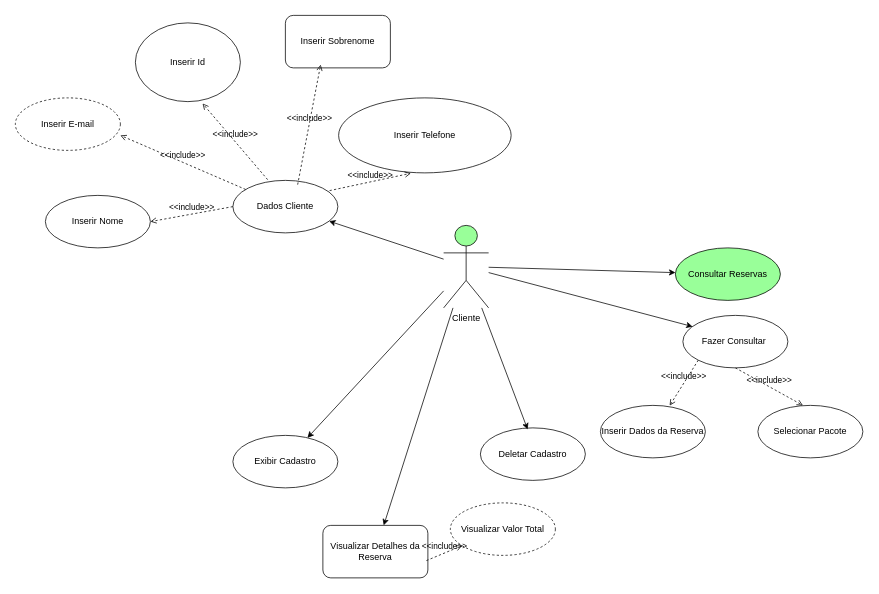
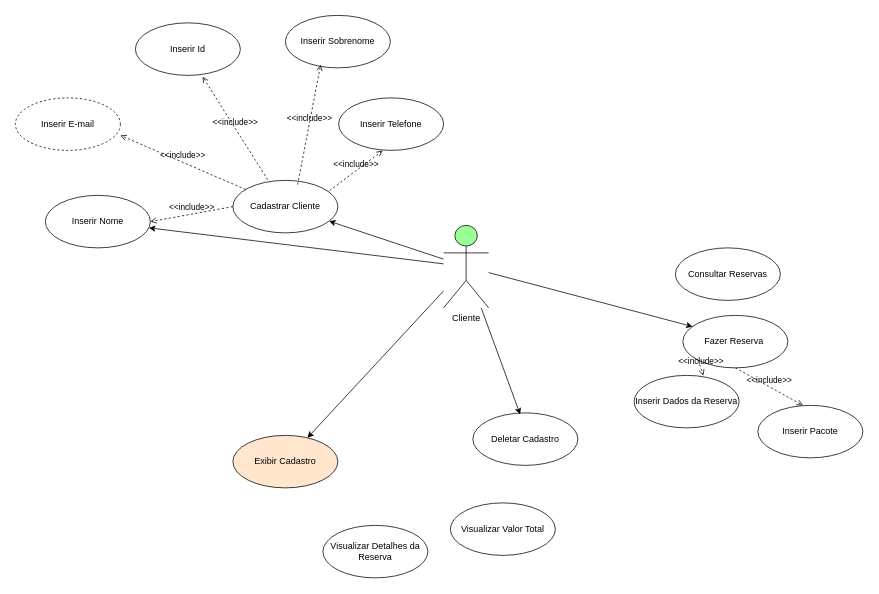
node "Inserir Sobrenome": shape rounded rectangle -> ellipse
node "Inserir Id": size 105x79 -> 105x53
node "Inserir Telefone": size 173x75 -> 105x53
node "Dados Cliente": label "Dados Cliente" -> "Cadastrar Cliente"
edge "Cliente" -> "Consultar Reservas": removed
node "Consultar Reservas": fillcolor #99ff99 -> #ffffff
node "Fazer Consultar": label "Fazer Consultar" -> "Fazer Reserva"
edge "Cliente" -> "Visualizar Detalhes da Reserva": now "Cliente" -> "Inserir Nome"
node "Inserir Dados da Reserva": moved (653, 432) -> (687, 402)
node "Selecionar Pacote": label "Selecionar Pacote" -> "Inserir Pacote"
node "Deletar Cadastro": moved (533, 454) -> (525, 439)
node "Exibir Cadastro": fillcolor #ffffff -> #ffe6cc
node "Visualizar Valor Total": style dashed -> solid
node "Visualizar Detalhes da Reserva": shape rounded rectangle -> ellipse
edge "Visualizar Detalhes da Reserva" -> "Visualizar Valor Total": removed, label "<<include>>"
